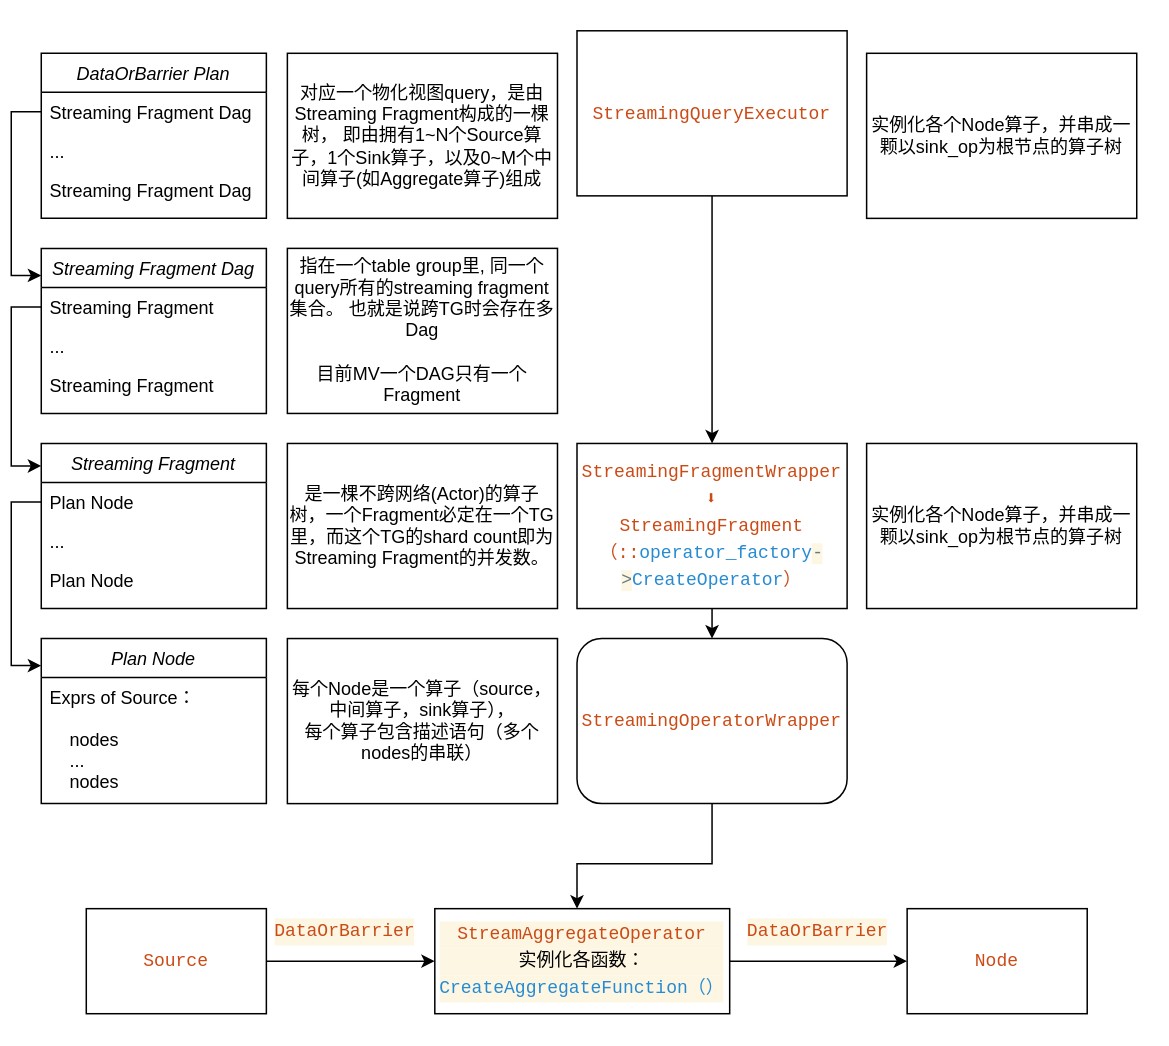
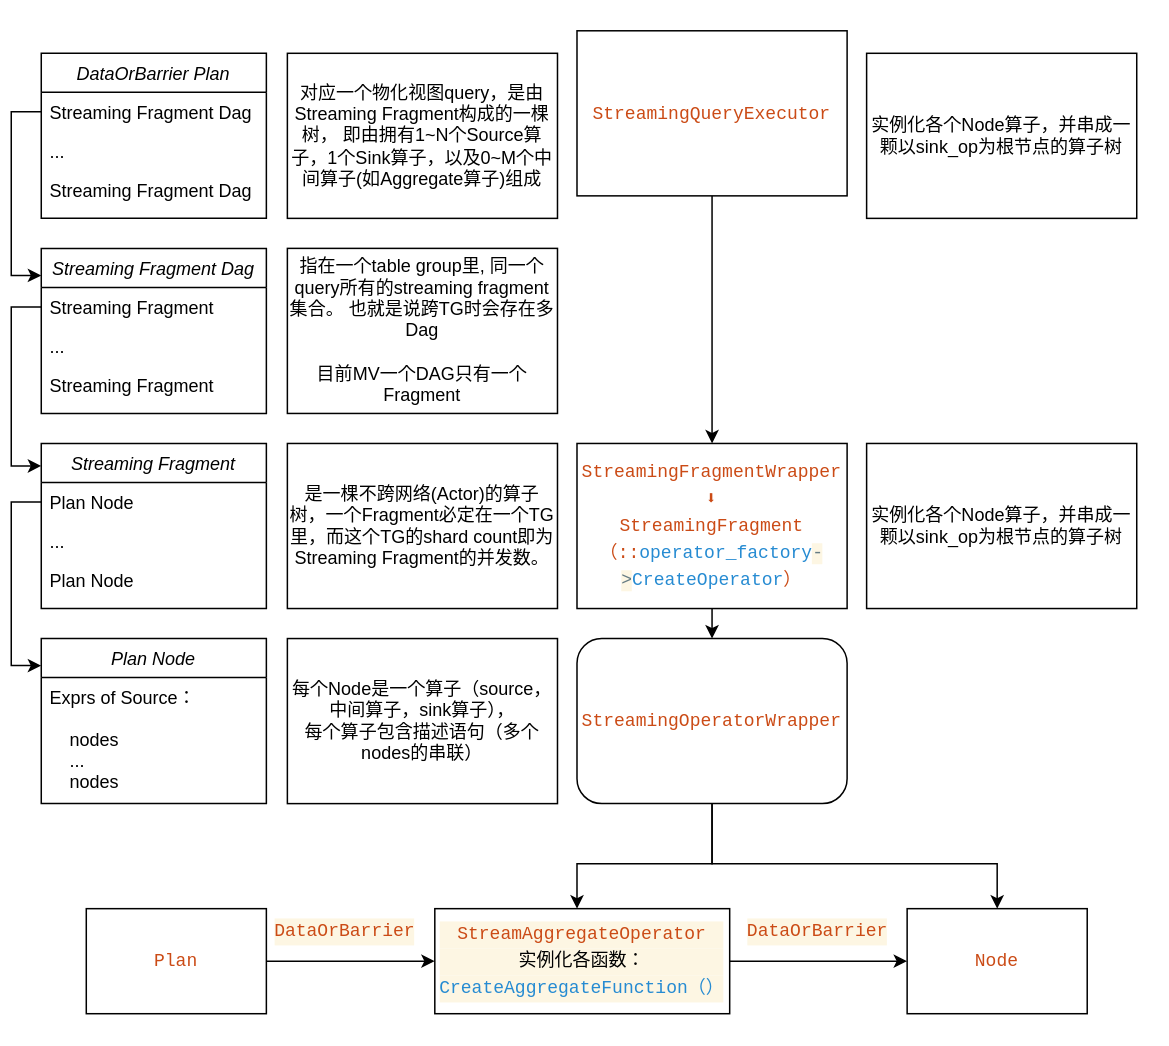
edge "StreamingOperatorWrapper" -> "Node": added
node "Source": label "Source" -> "Plan"
